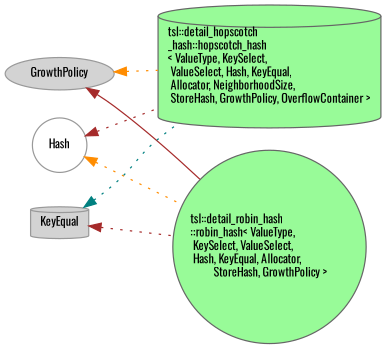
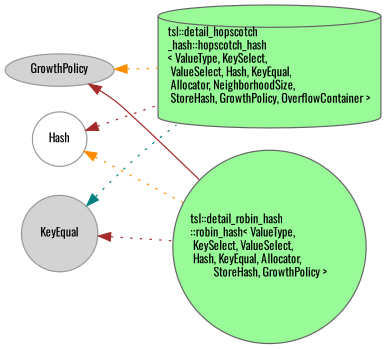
node "KeyEqual": shape cylinder -> circle
